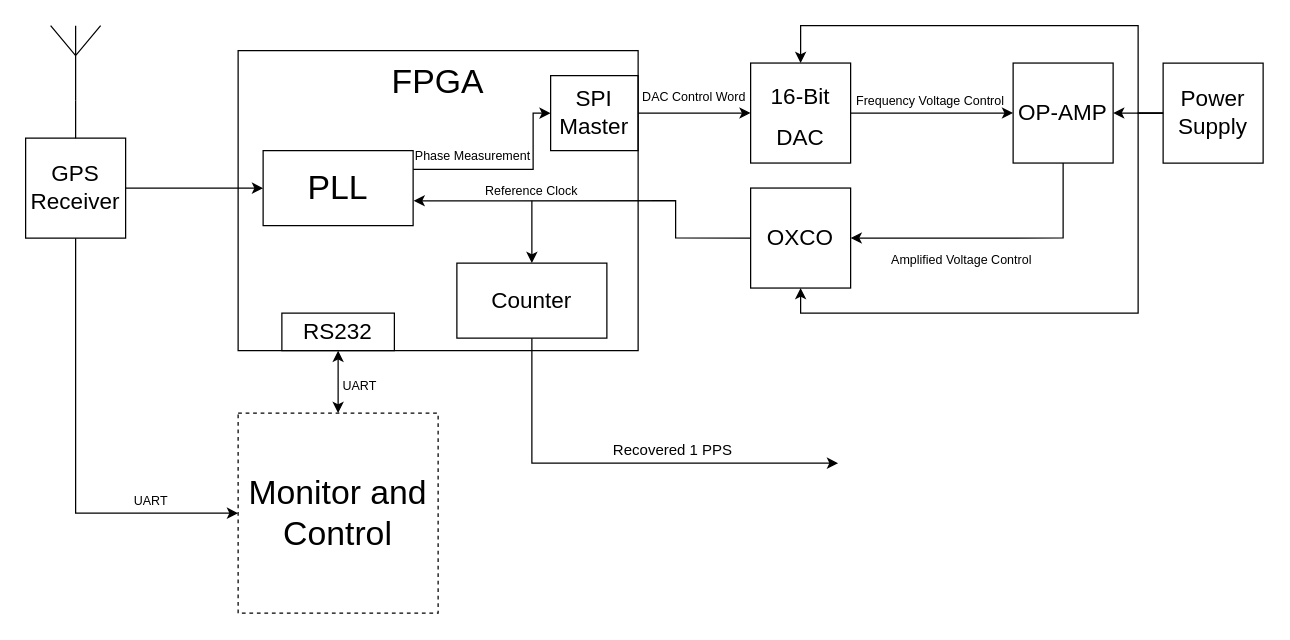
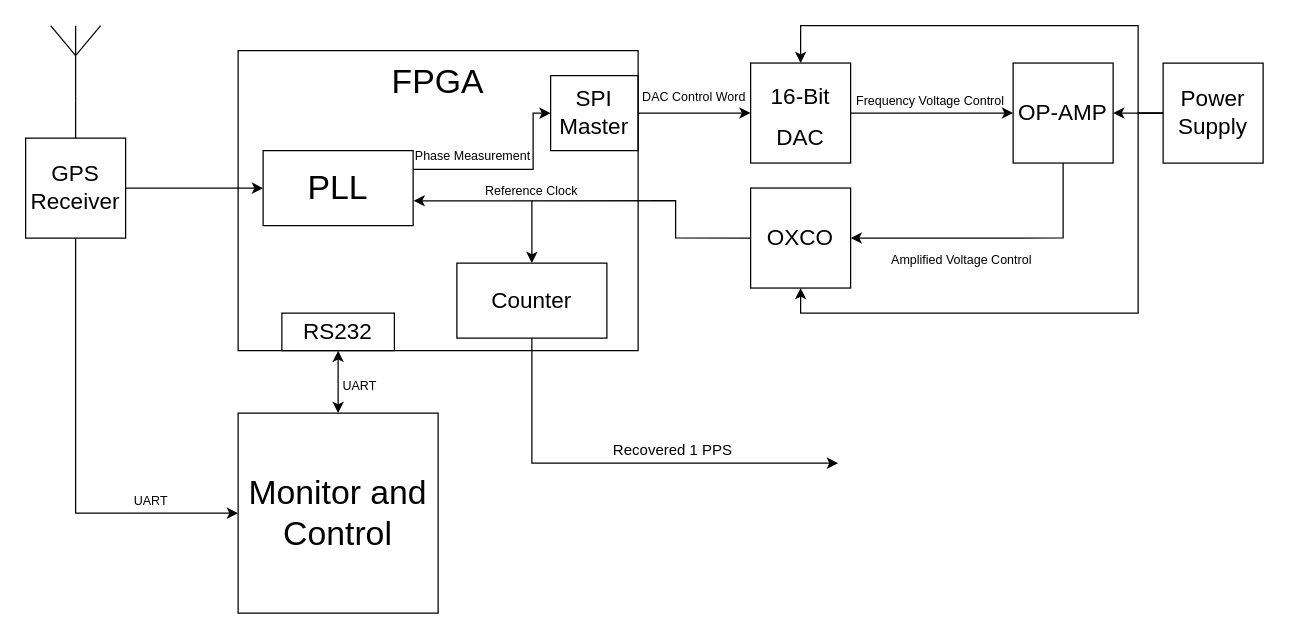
node "Monitor and Control": style dashed -> solid
